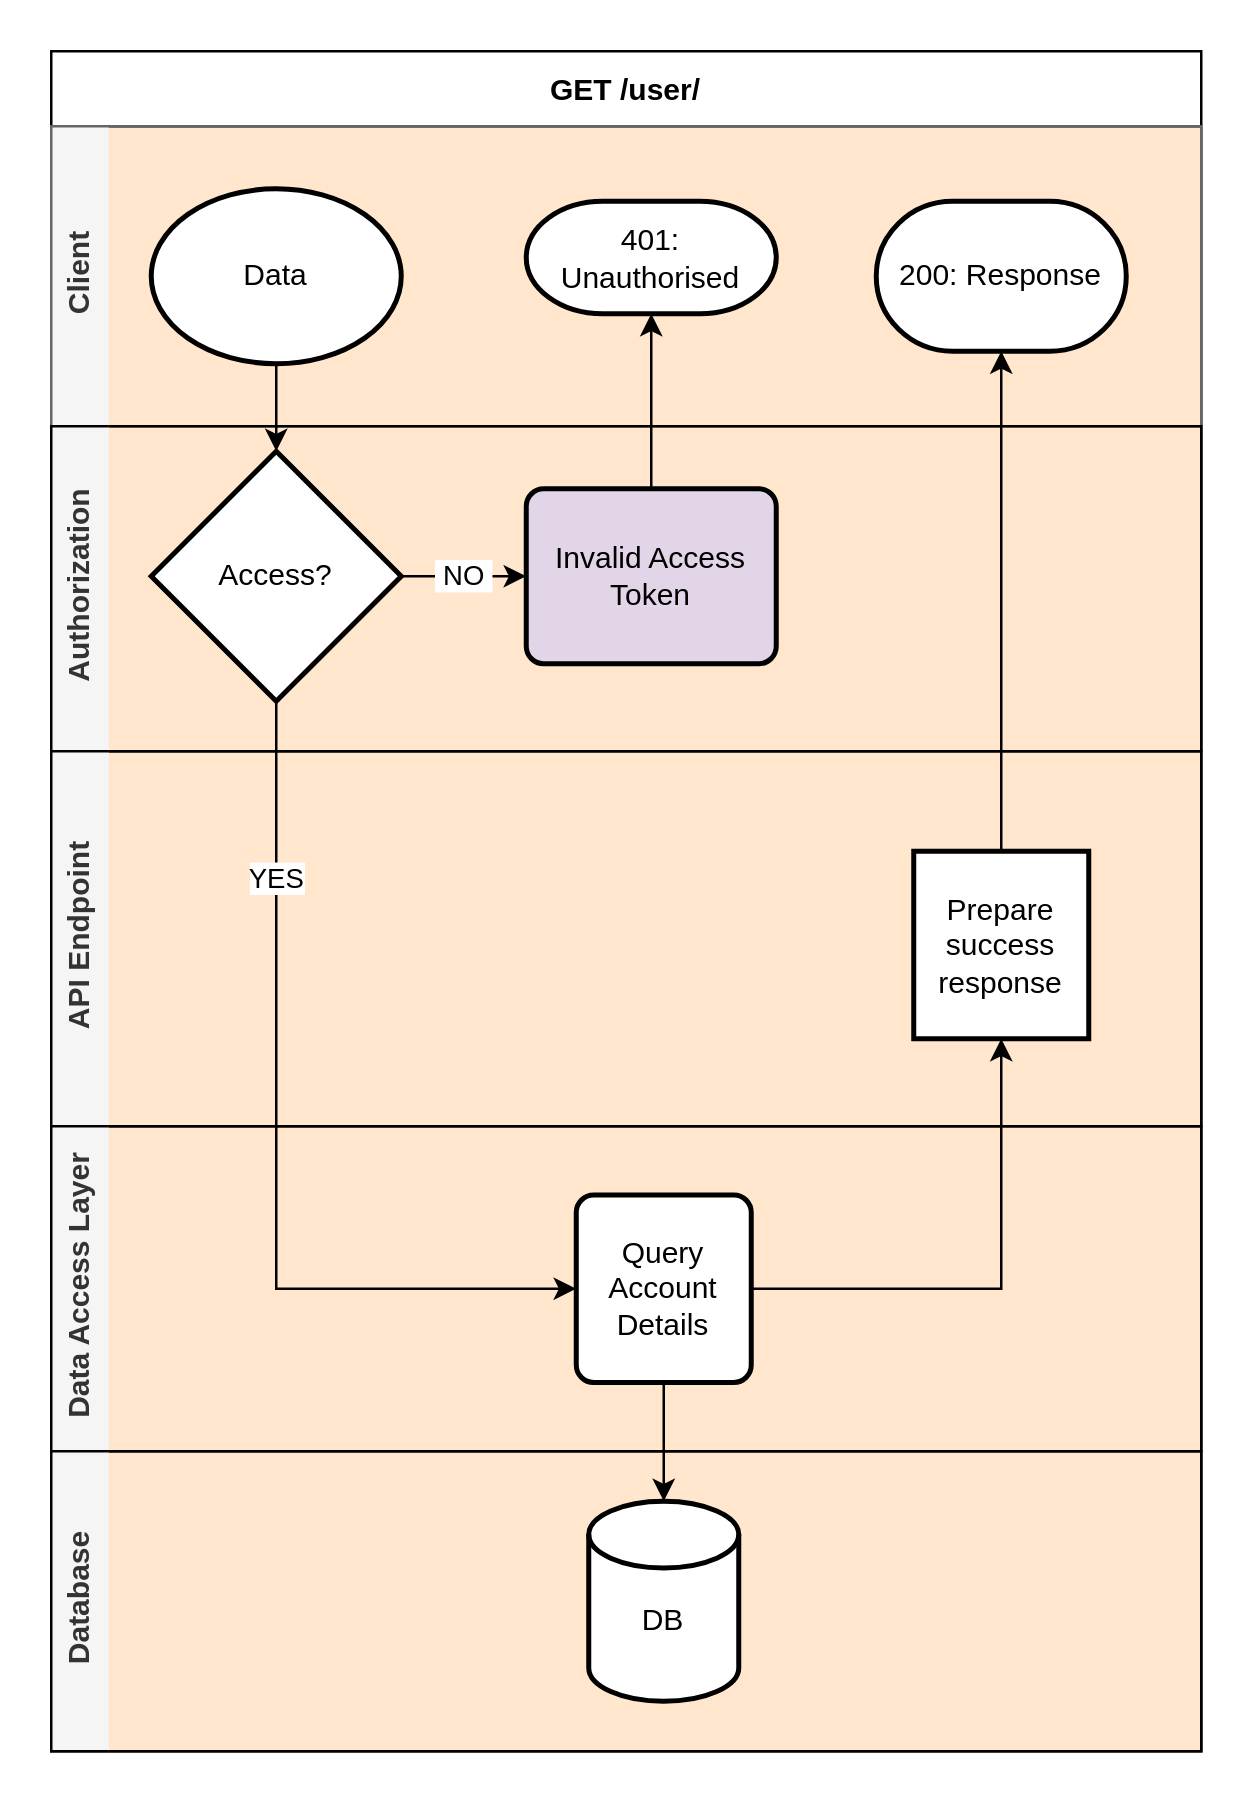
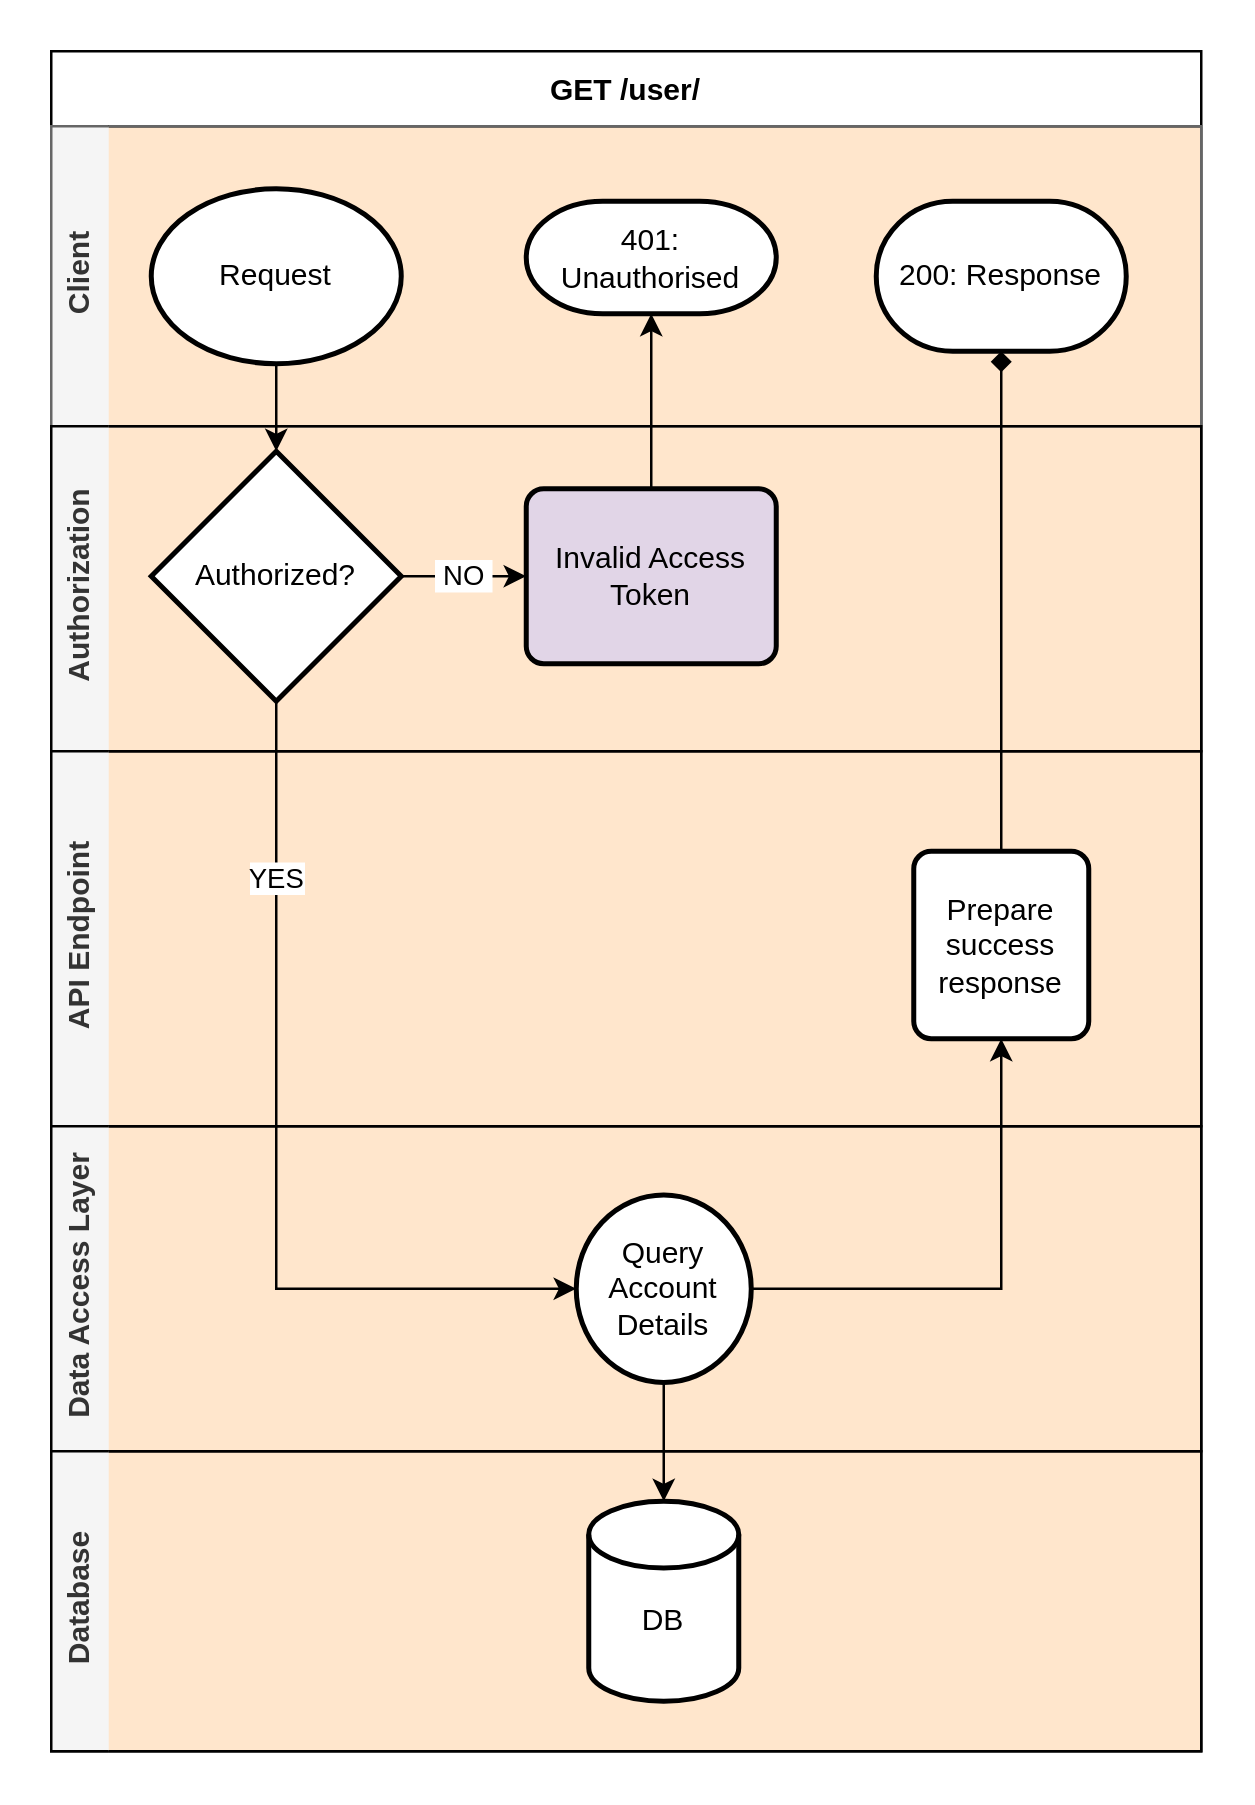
node "Data": label "Data" -> "Request"
edge "Prepare success response" -> "200: Response": arrowhead classic -> diamond
node "Access?": label "Access?" -> "Authorized?"
node "Prepare success response": shape rectangle -> rounded rectangle
node "Query Account Details": shape rounded rectangle -> ellipse
